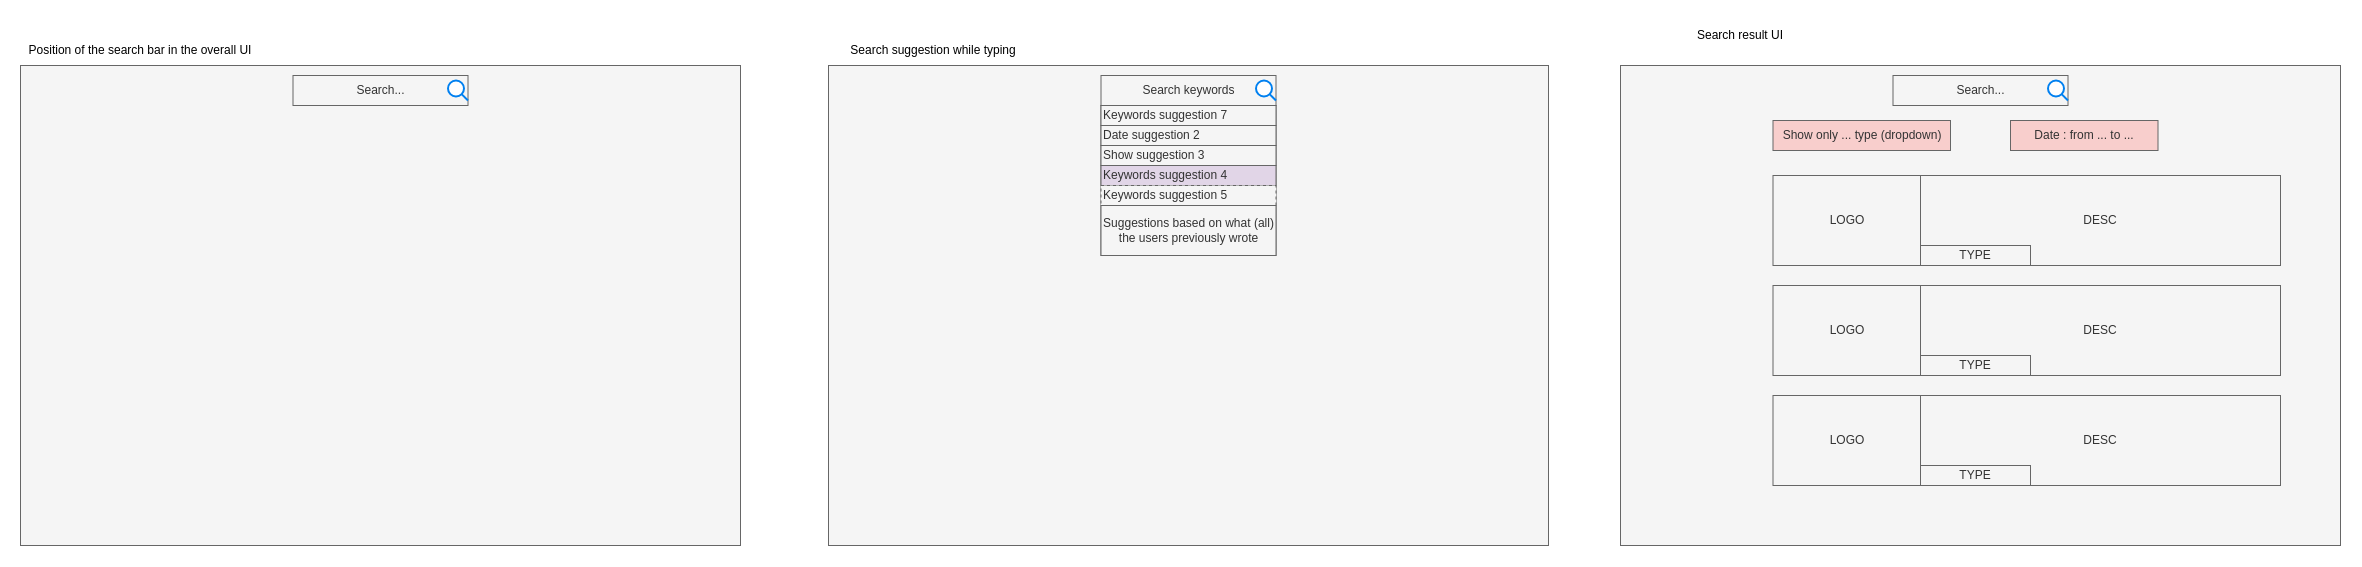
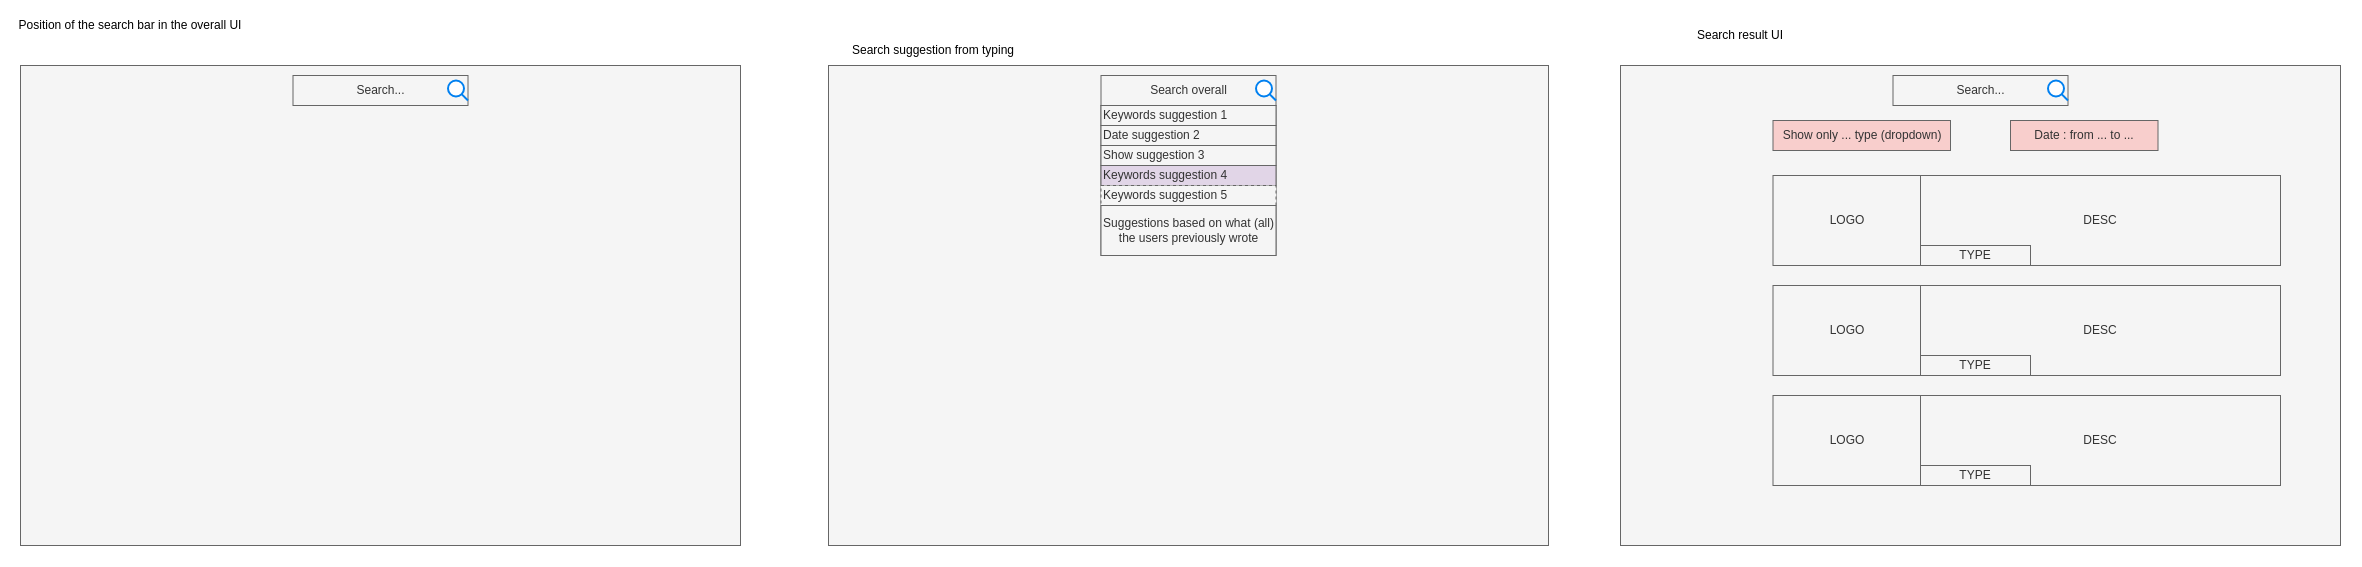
node "Position of the search bar in the overall UI": moved (141, 51) -> (131, 26)
node "Search suggestion while typing": label "Search suggestion while typing" -> "Search suggestion from typing"
node "Search keywords": label "Search keywords" -> "Search overall"
node "Keywords suggestion 7": label "Keywords suggestion 7" -> "Keywords suggestion 1"
